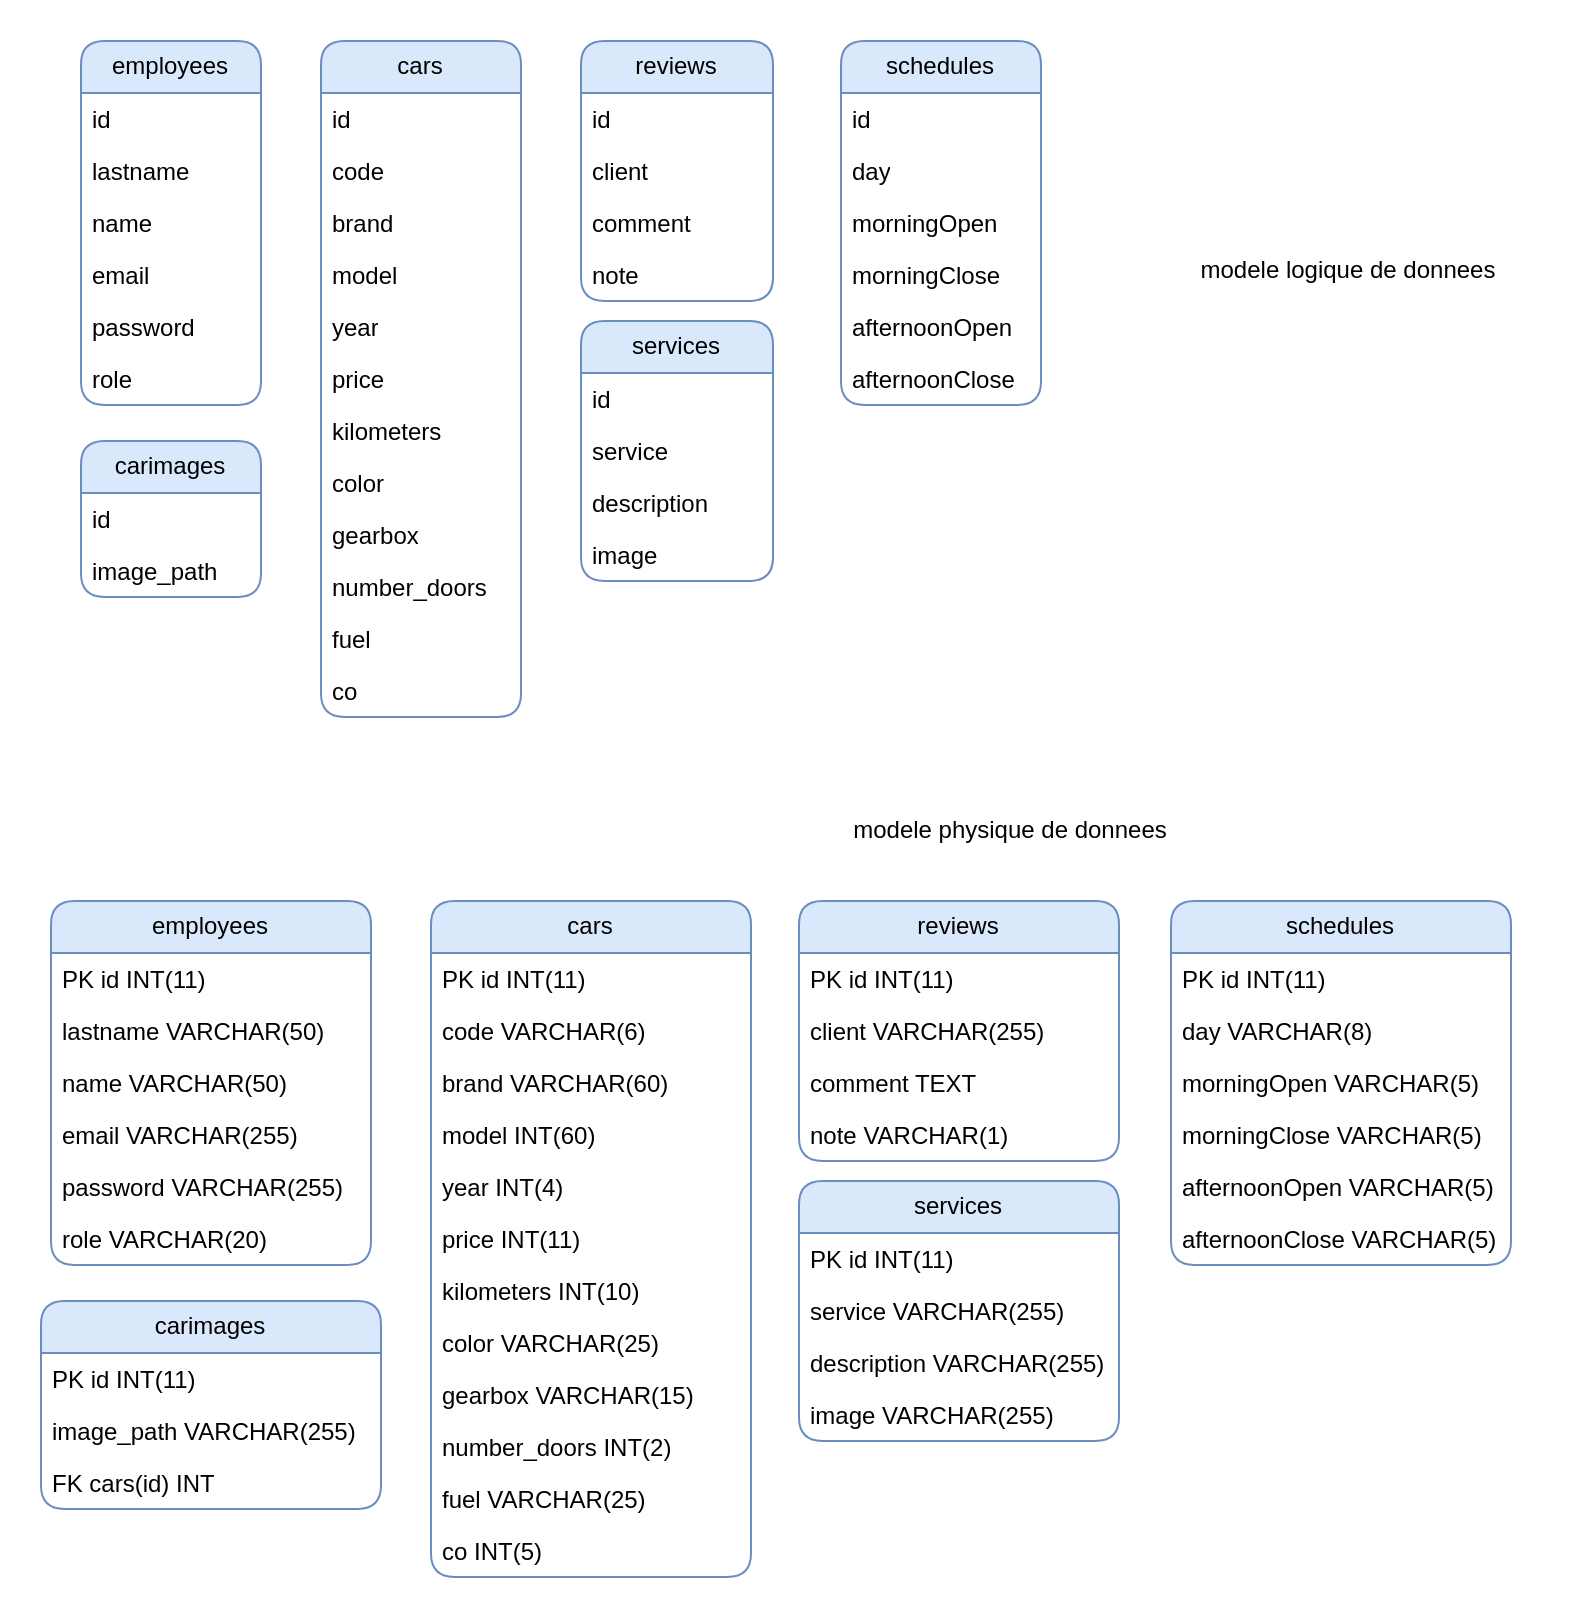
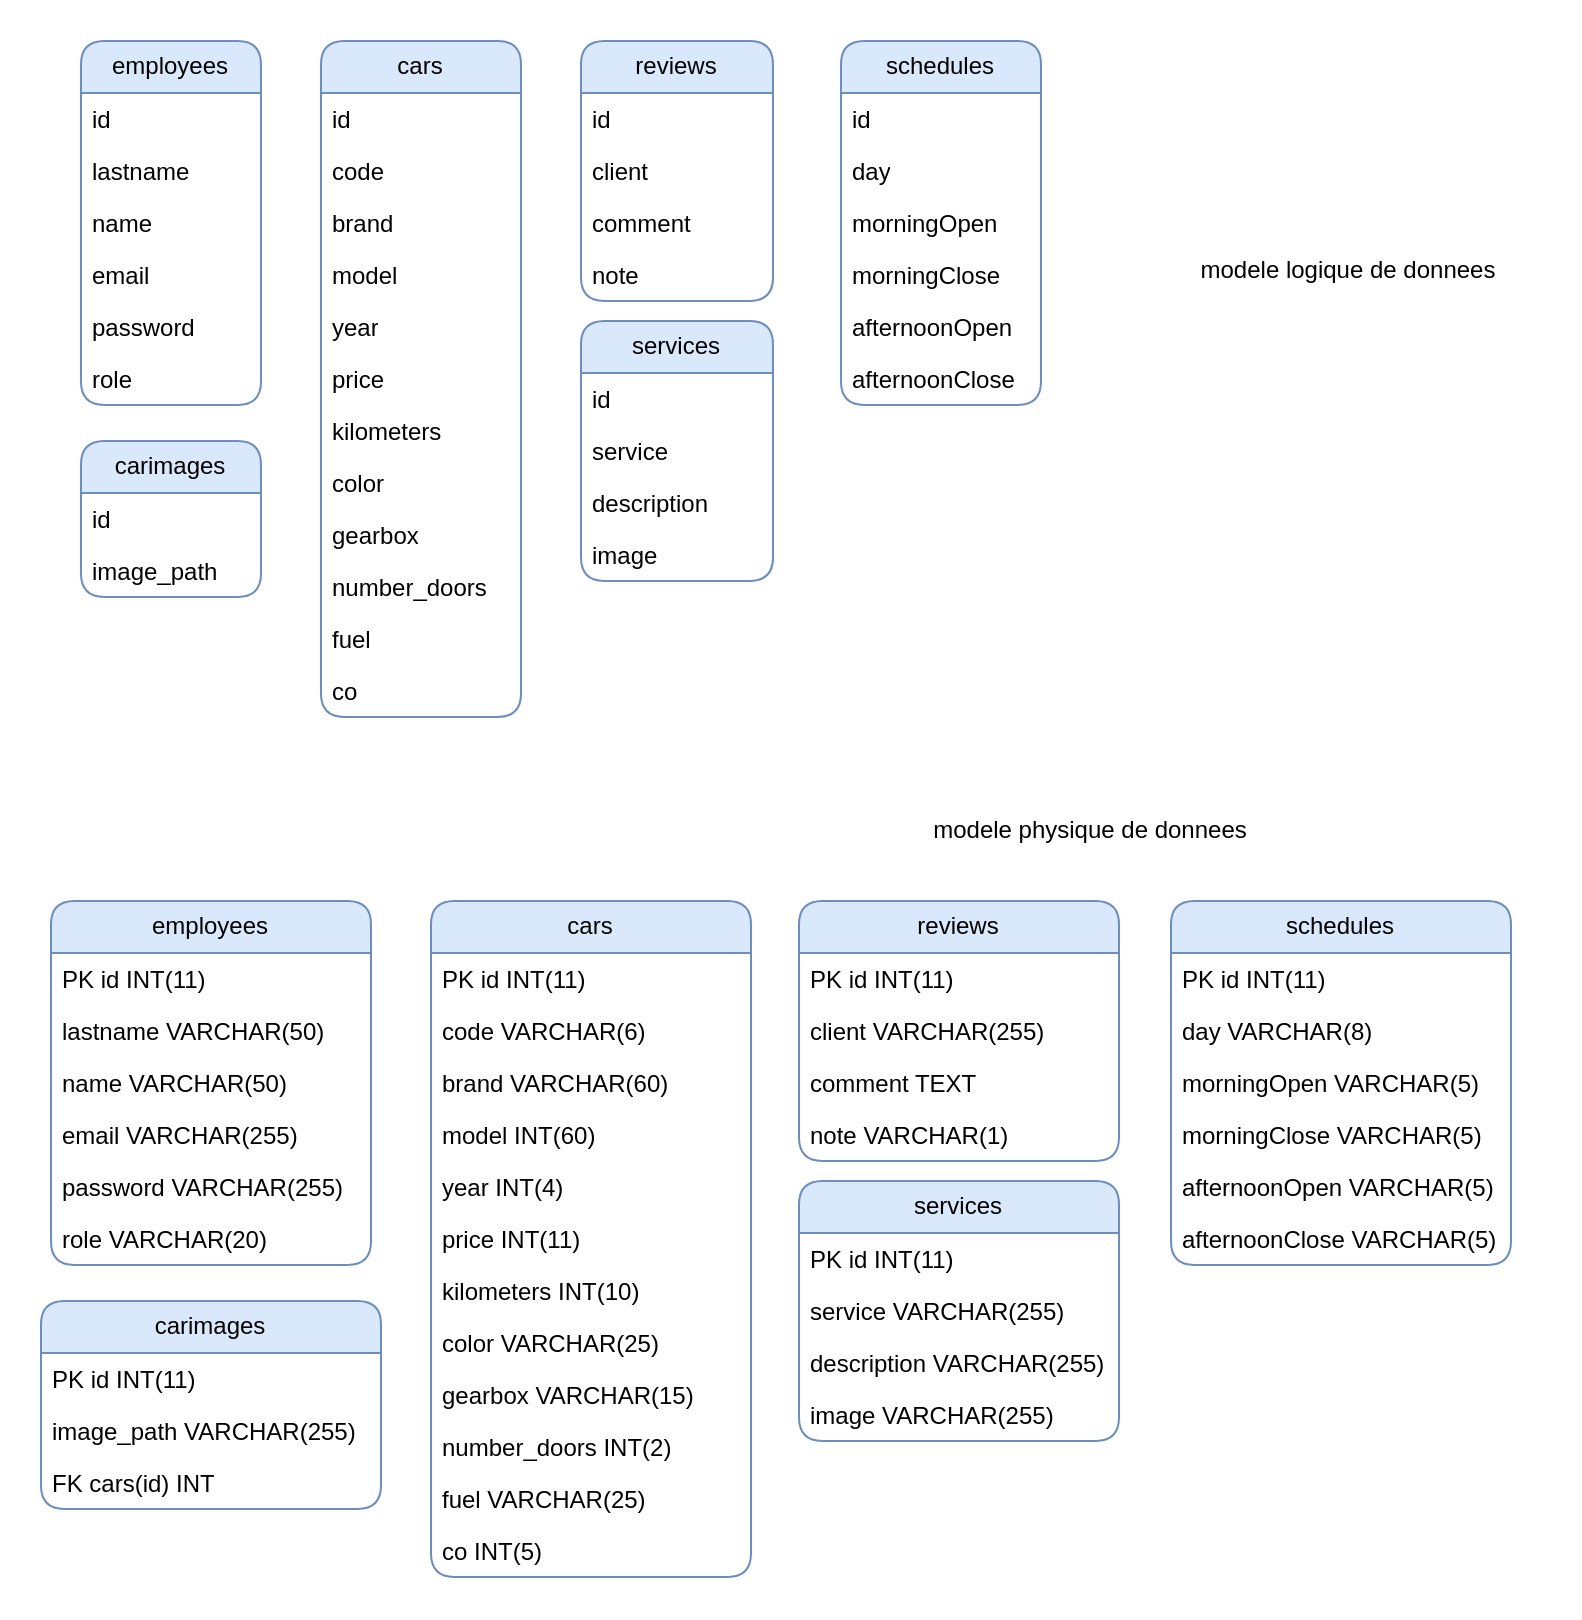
node "modele physique de donnees": moved (1011, 831) -> (1091, 831)
